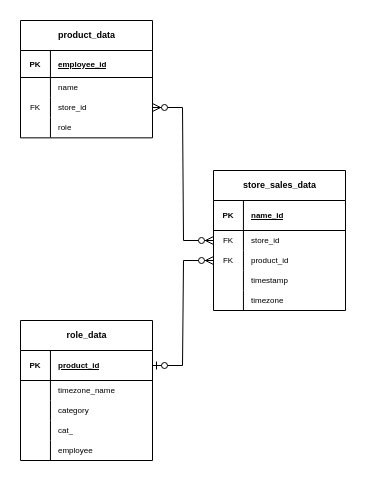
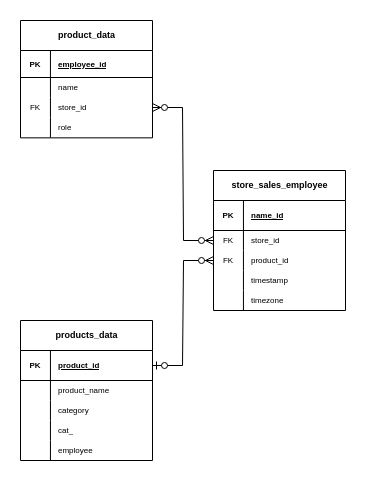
node "store_sales_data": label "store_sales_data" -> "store_sales_employee"
node "role_data": label "role_data" -> "products_data"
node "timezone_name": label "timezone_name" -> "product_name"
